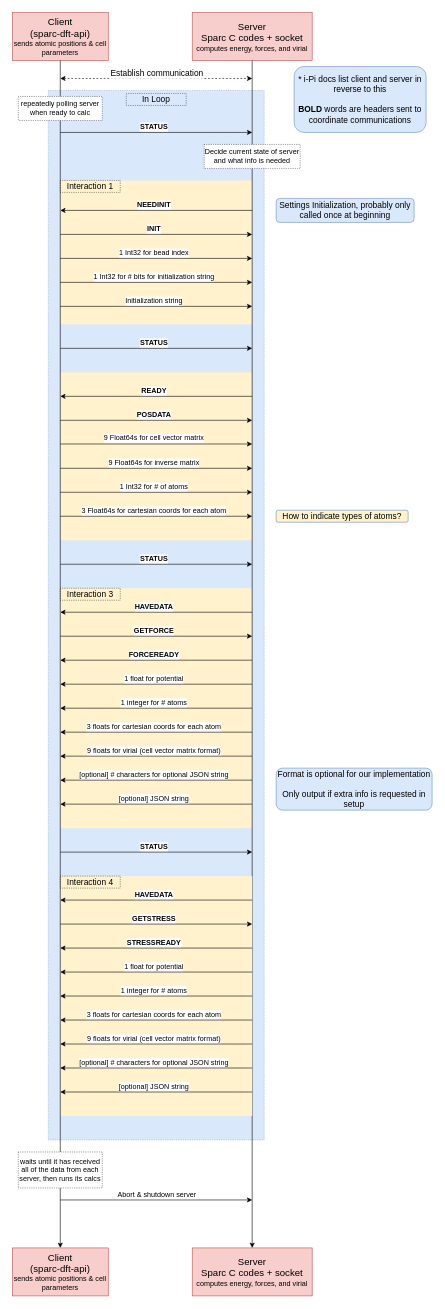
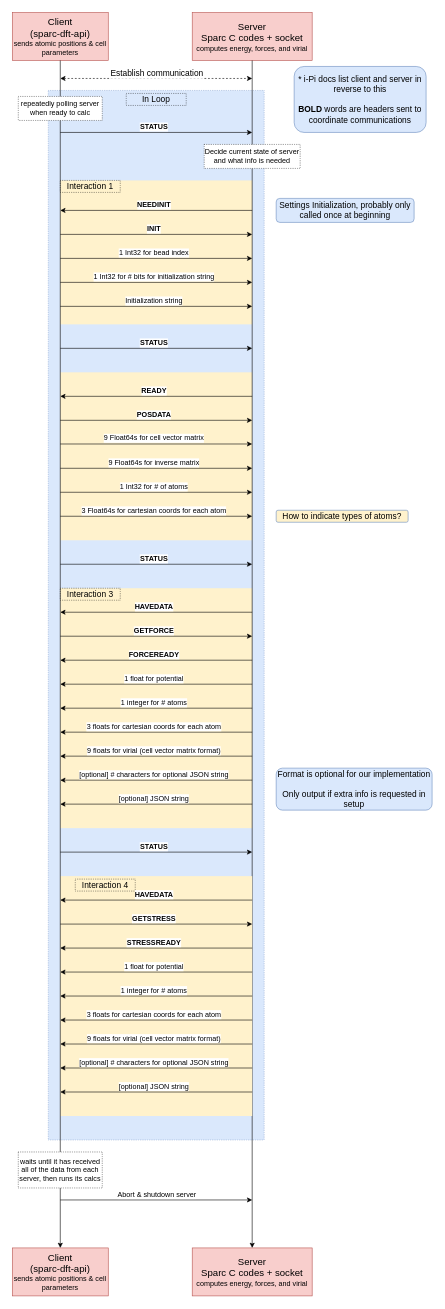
node "Interaction 4": moved (90, 882) -> (105, 885)
